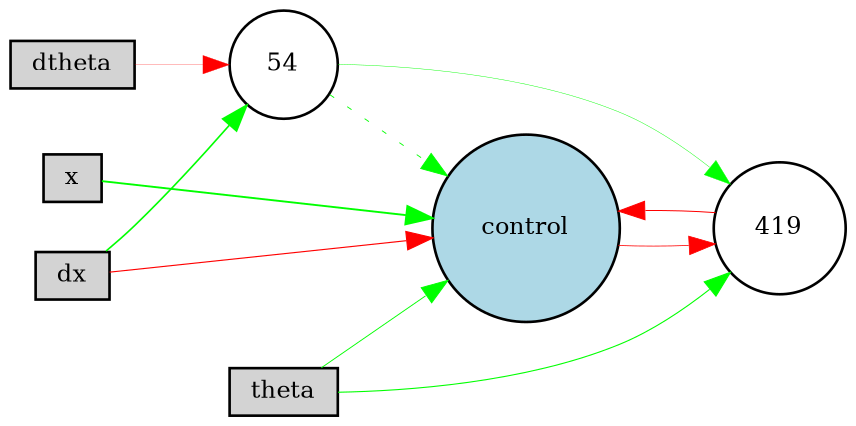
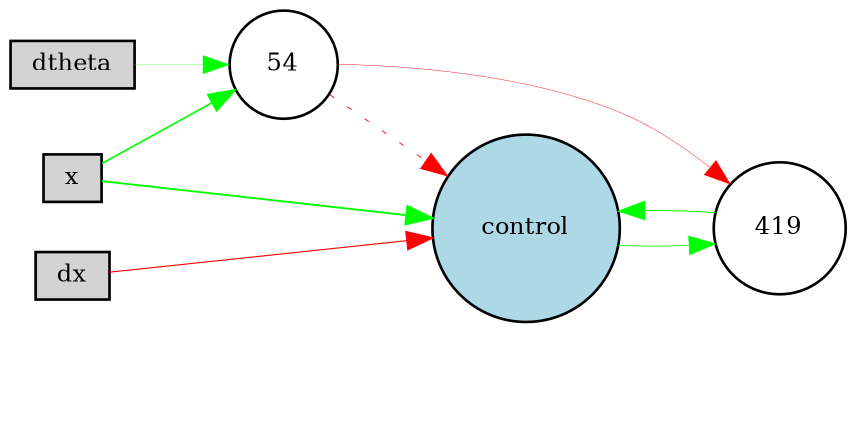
edge "dtheta" -> "54": color red -> green
edge "54" -> "419": color green -> red
edge "54" -> "control": color green -> red
edge "dx" -> "54": now "x" -> "54"
edge "419" -> "control": color red -> green
edge "control" -> "419": color red -> green
node "theta": removed
